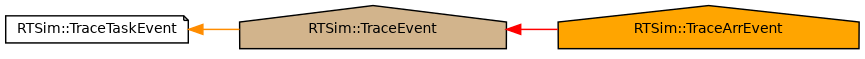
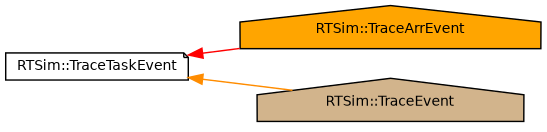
edge "RTSim::TraceArrEvent" -> "RTSim::TraceEvent": now "RTSim::TraceArrEvent" -> "RTSim::TraceTaskEvent"
